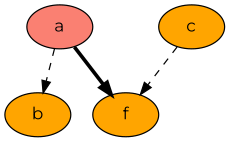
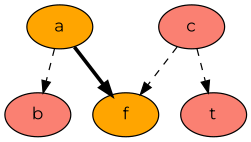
node "a": fillcolor salmon -> orange
node "c": fillcolor orange -> salmon
node "b": fillcolor orange -> salmon
node "t": added
